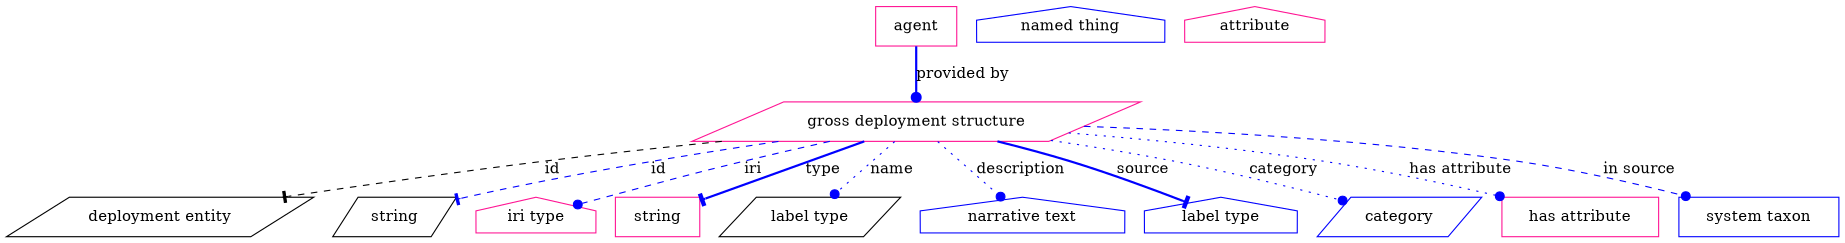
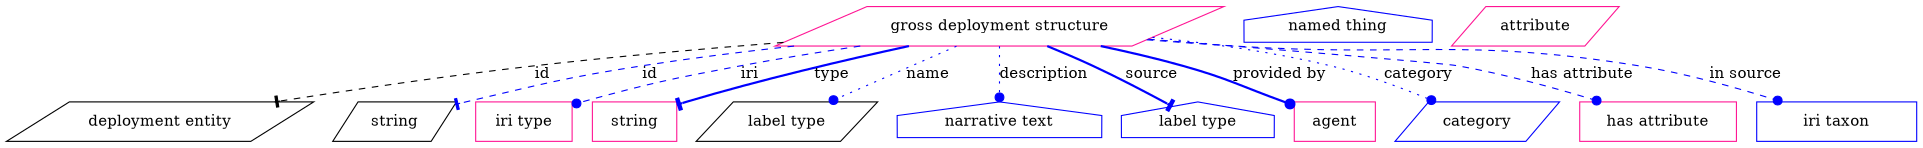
node "attribute": shape house -> parallelogram
edge "agent" -> "gross deployment structure": reversed
edge "gross deployment structure" -> "has attribute": style dotted -> dashed
node "iri type": shape house -> box
node "system taxon": label "system taxon" -> "iri taxon"
